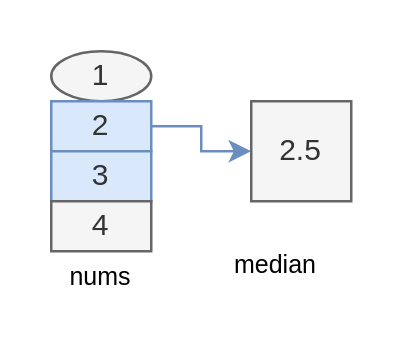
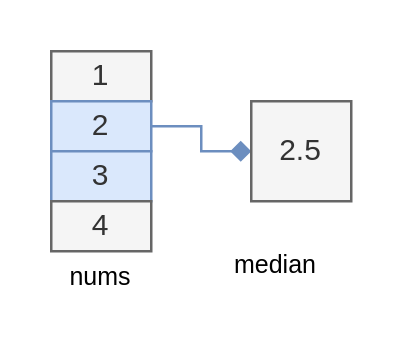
node "1": shape ellipse -> rectangle
edge "2" -> "2.5": arrowhead classic -> diamond
